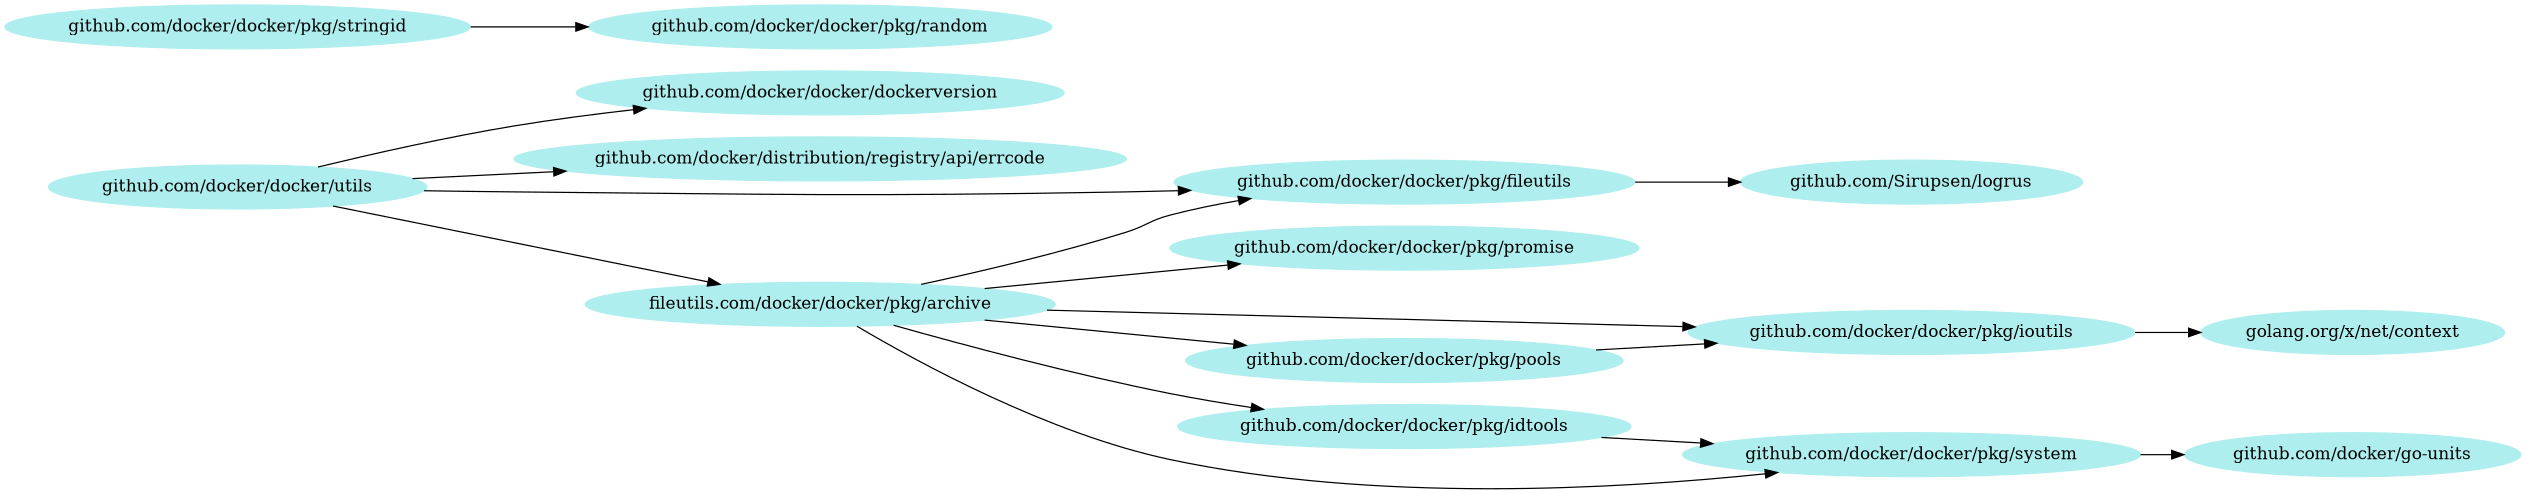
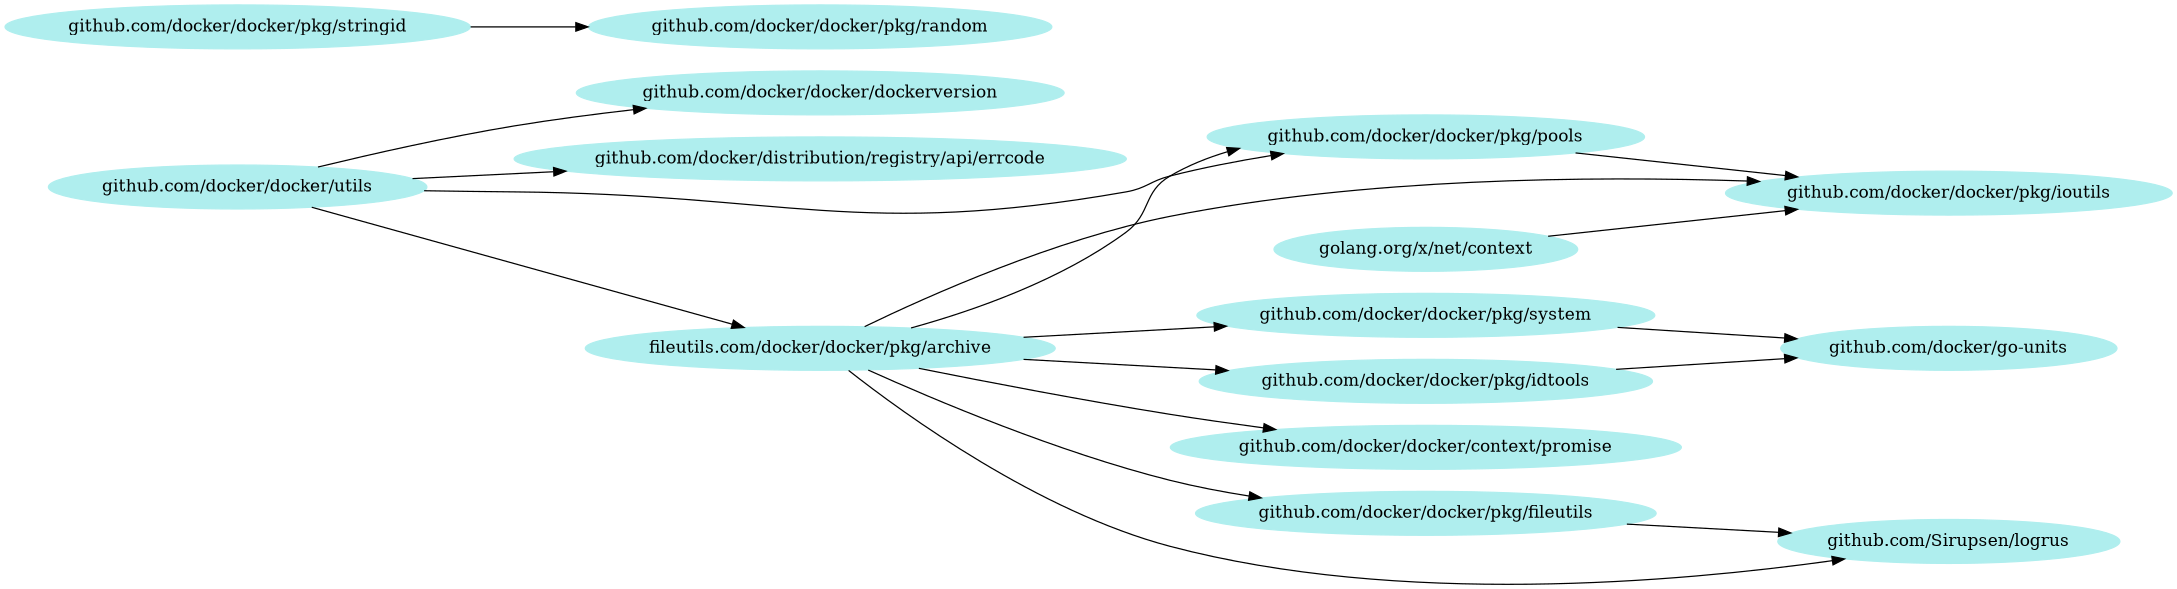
edge "github.com/docker/docker/utils" -> "github.com/docker/docker/pkg/fileutils": now "github.com/docker/docker/utils" -> "github.com/docker/docker/pkg/pools"
node "github.com/docker/docker/pkg/promise": label "github.com/docker/docker/pkg/promise" -> "github.com/docker/docker/context/promise"
edge "github.com/docker/docker/pkg/ioutils" -> "golang.org/x/net/context": reversed
edge "github.com/docker/docker/pkg/idtools" -> "github.com/docker/docker/pkg/system": now "github.com/docker/docker/pkg/idtools" -> "github.com/docker/go-units"
edge "fileutils.com/docker/docker/pkg/archive" -> "github.com/Sirupsen/logrus": added
